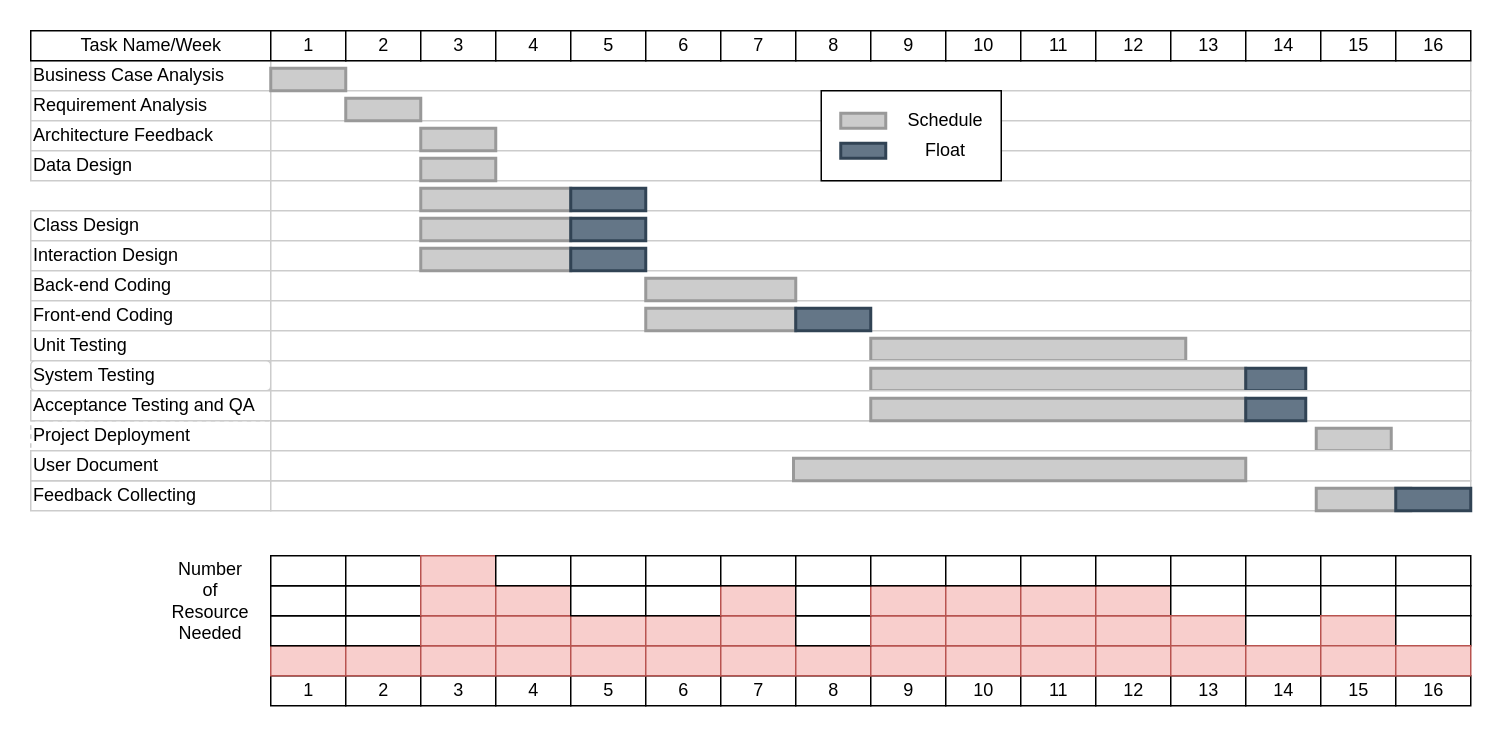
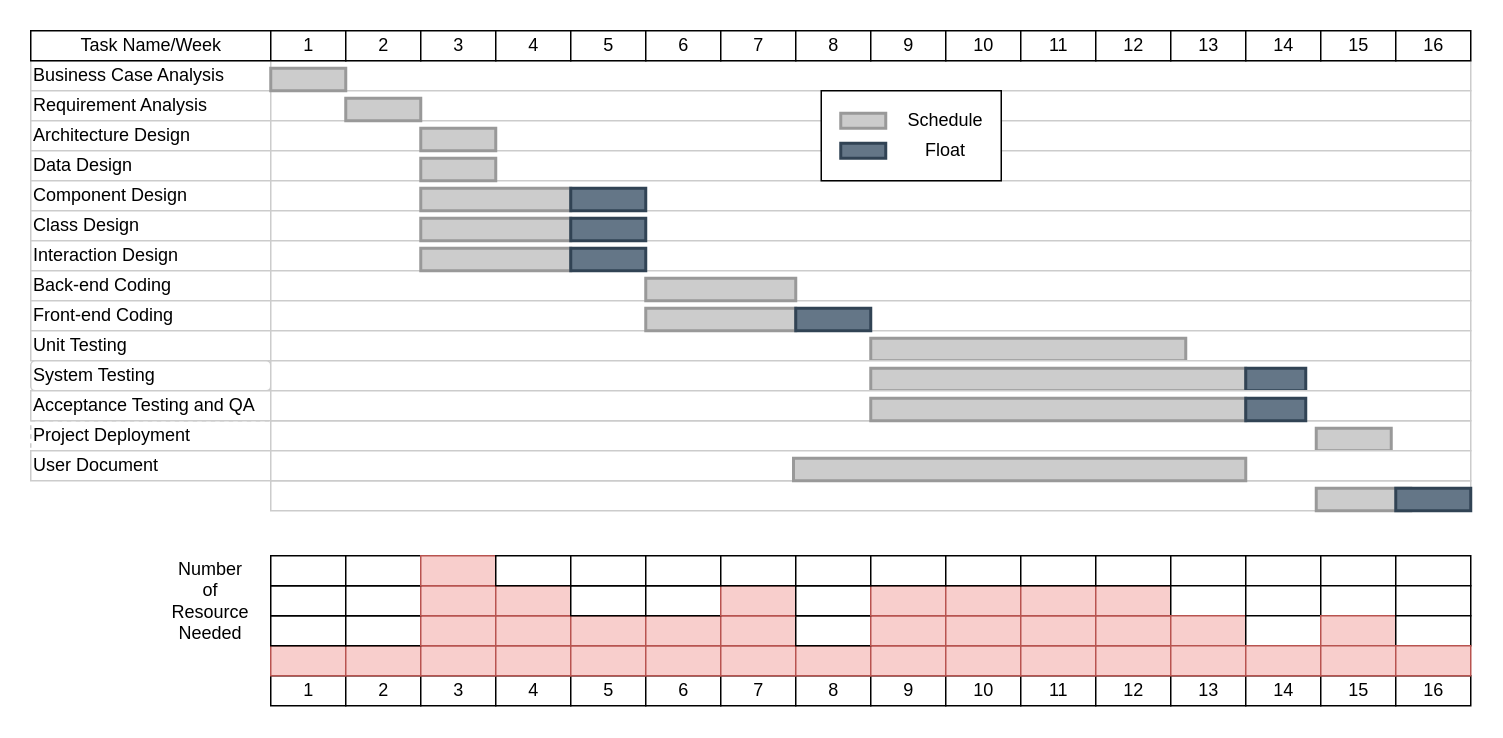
node "Architecture Feedback": label "Architecture Feedback" -> "Architecture Design"
node "Component Design": added
node "Feedback Collecting": removed
